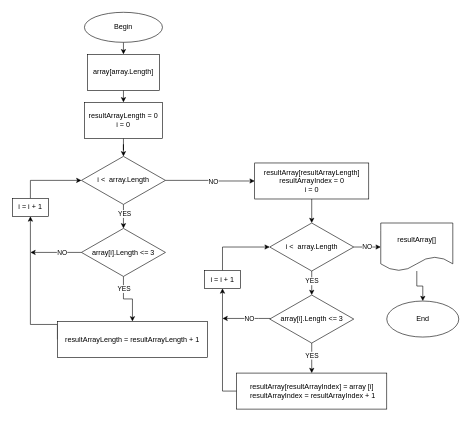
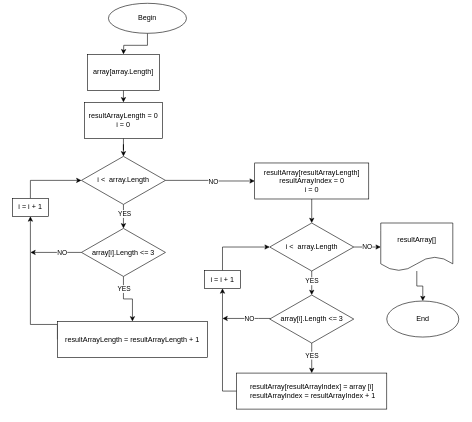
node "Begin": moved (123, 27) -> (147, 18)
